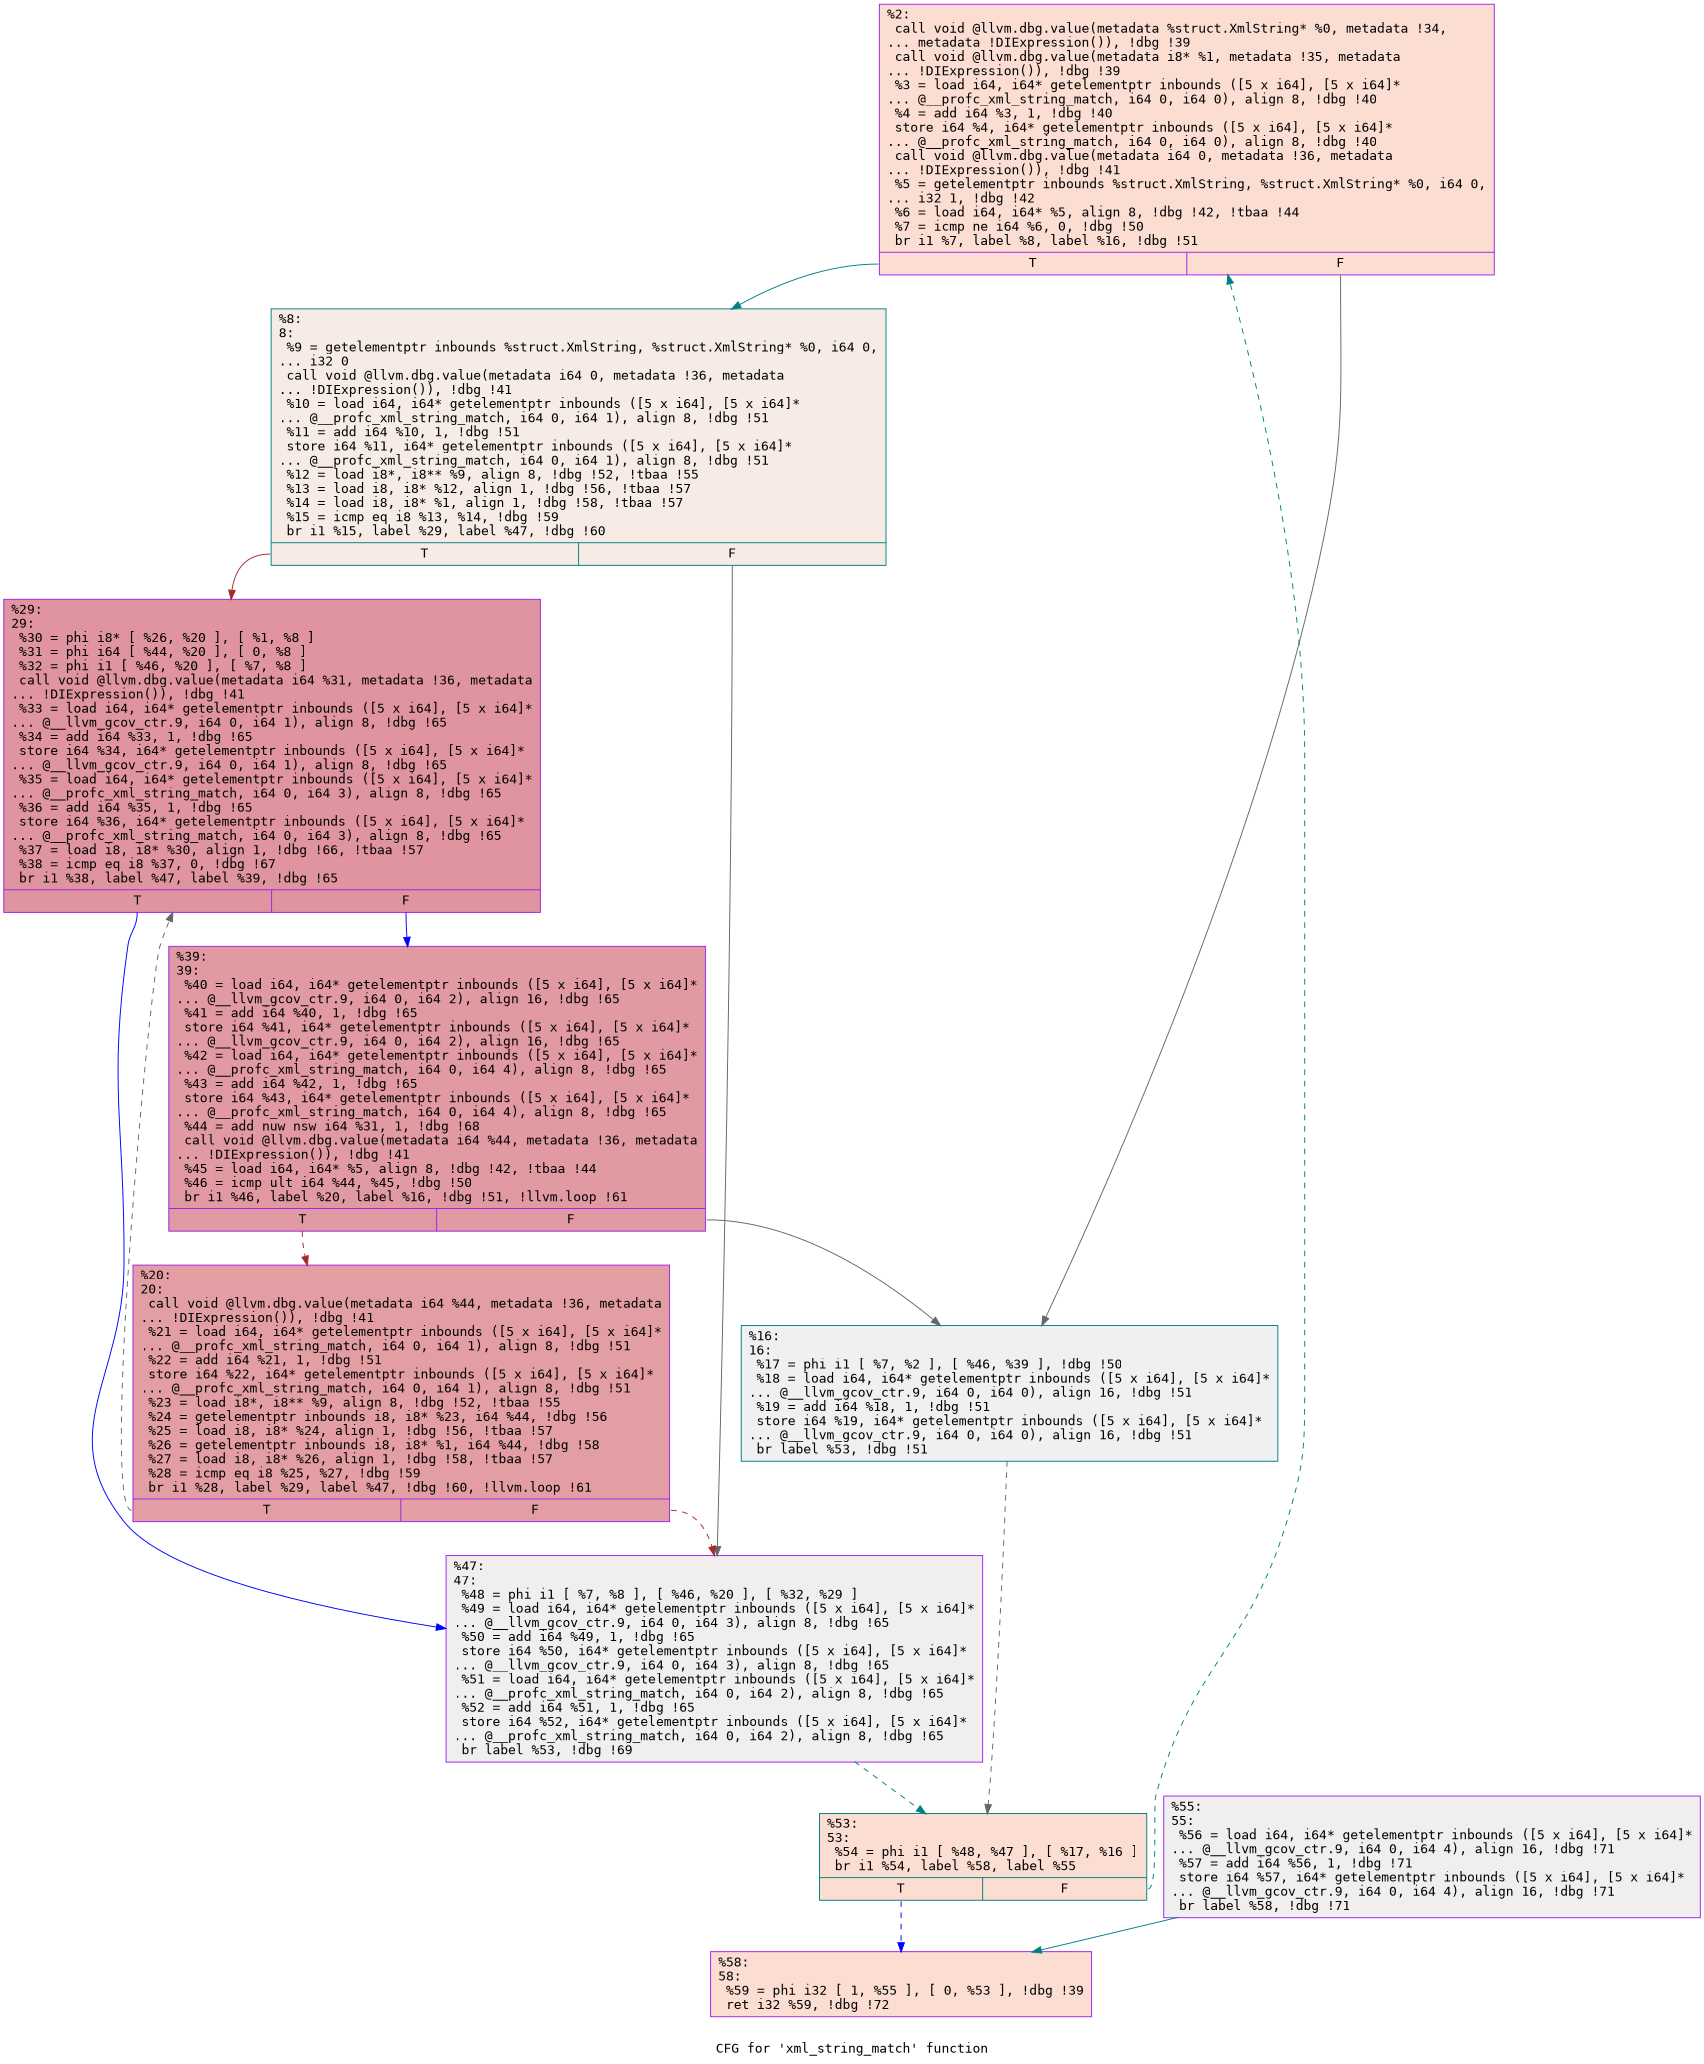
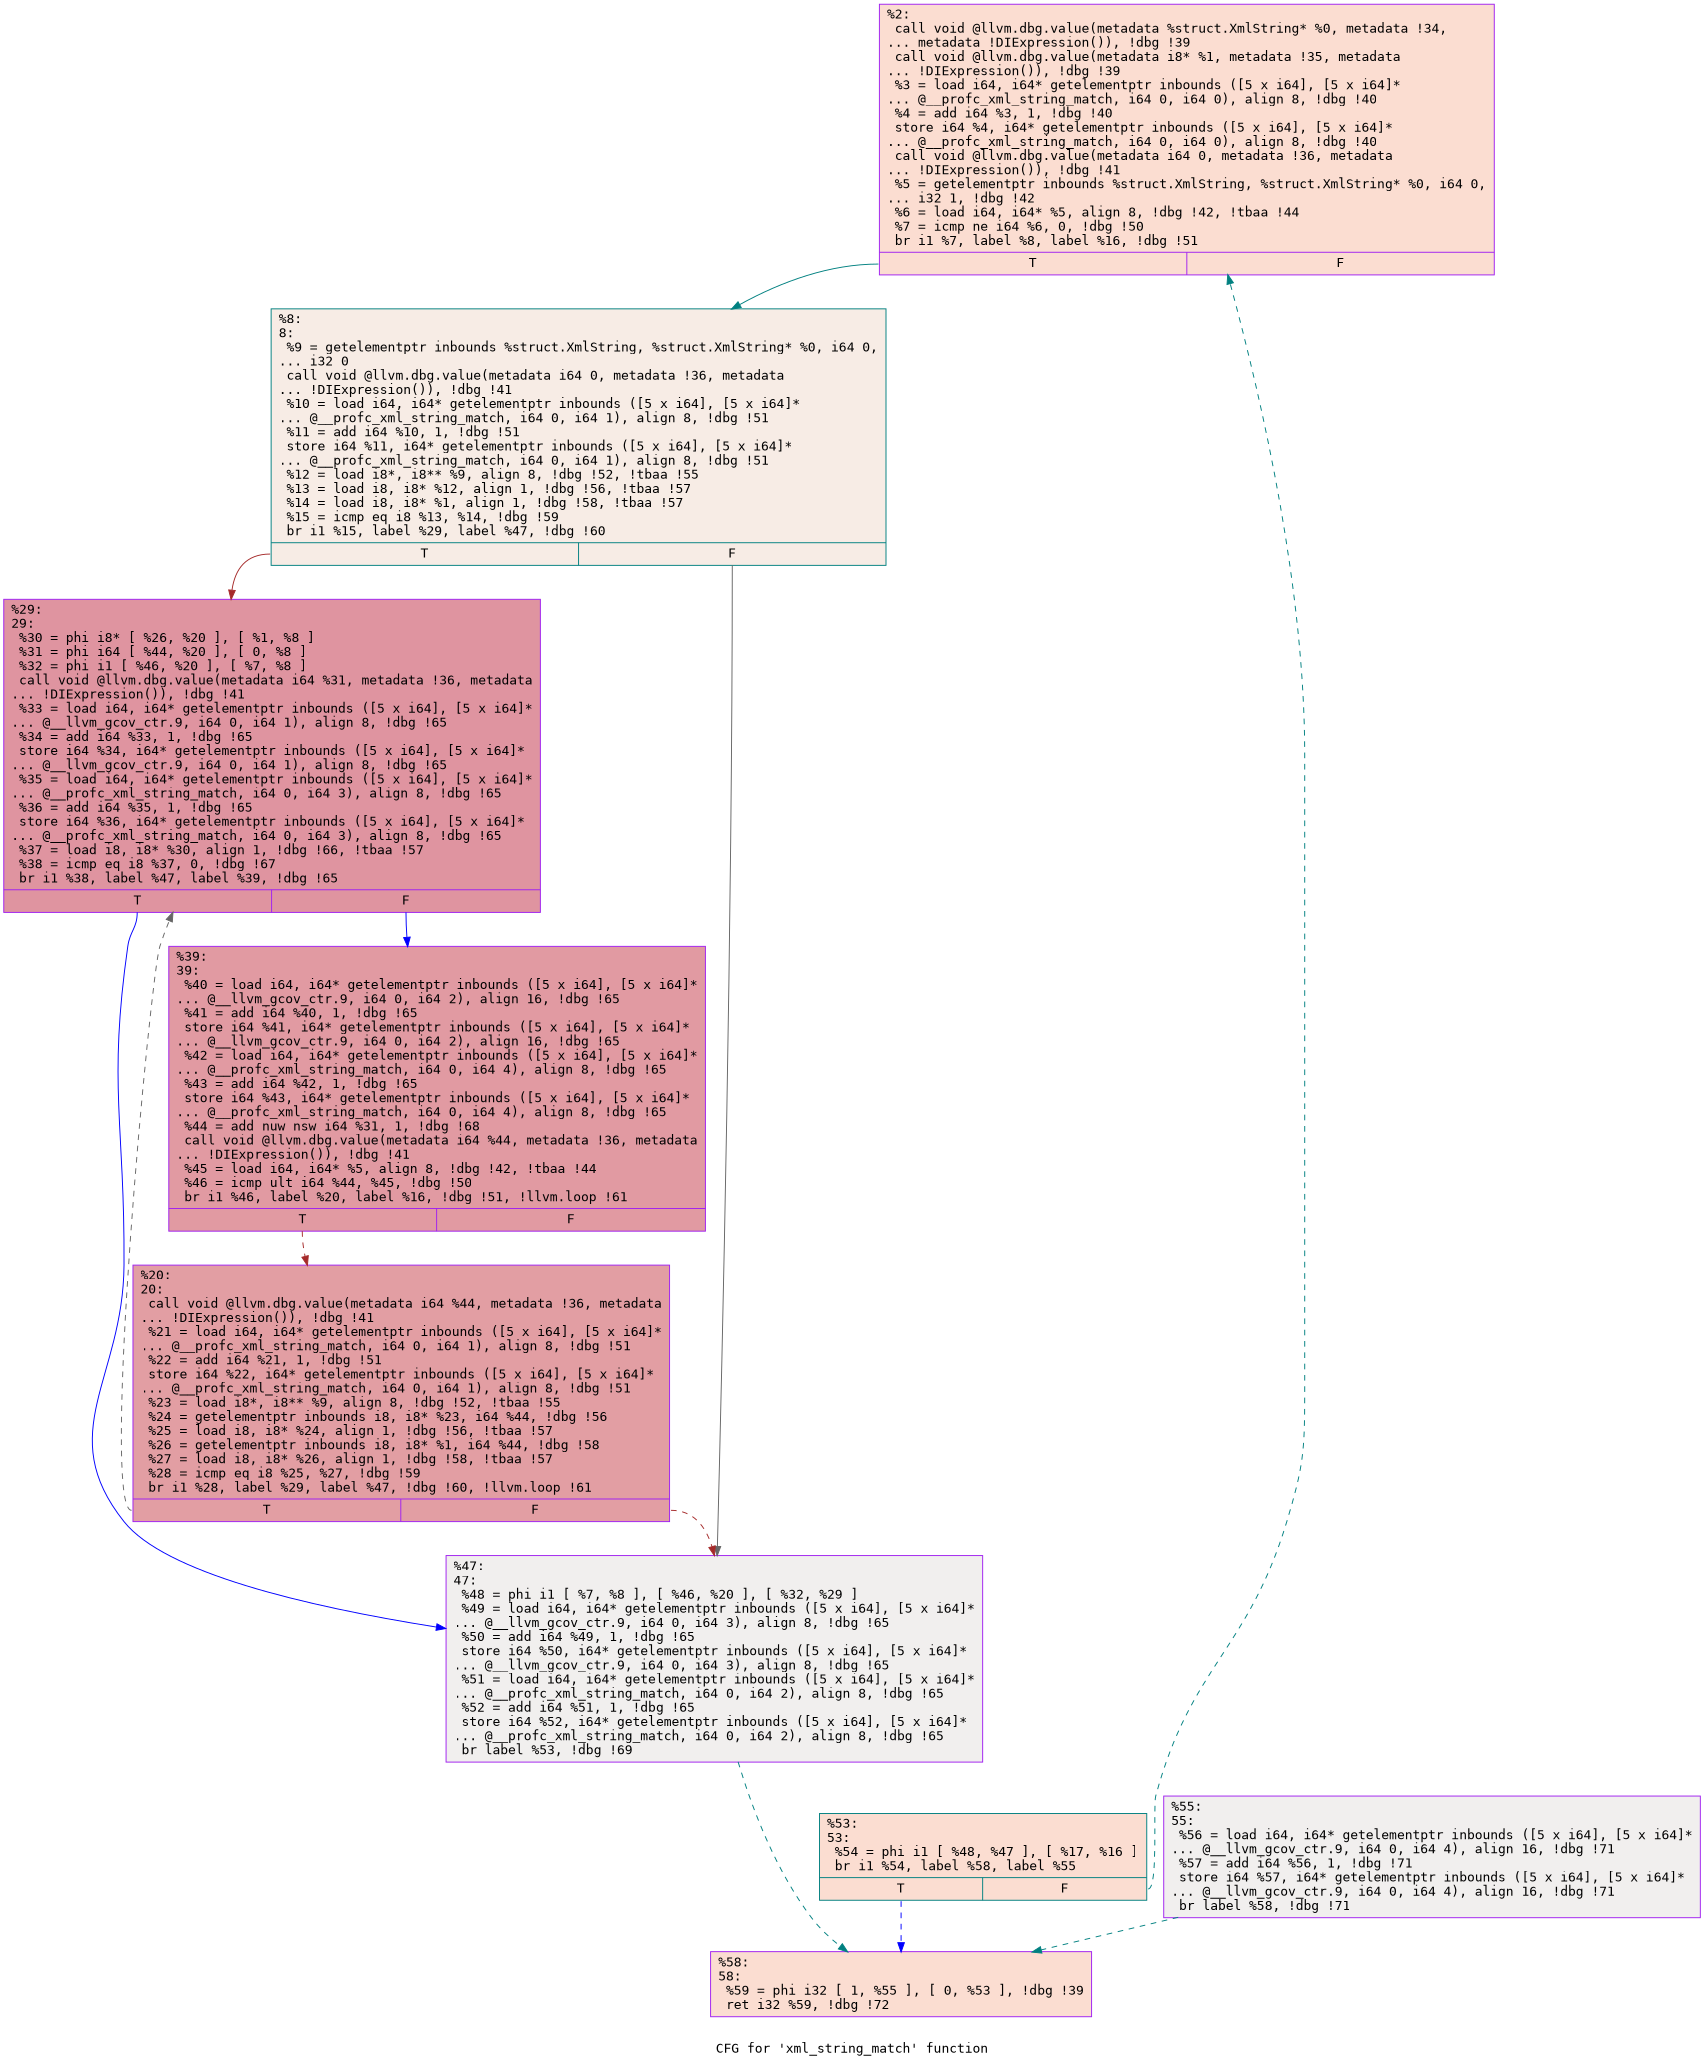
node "%16:": removed
edge "%47:" -> "%53:": now "%47:" -> "%58:"
edge "%55:" -> "%58:": style solid -> dashed
